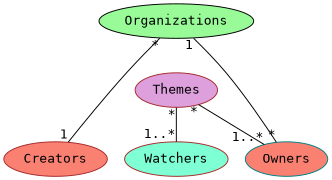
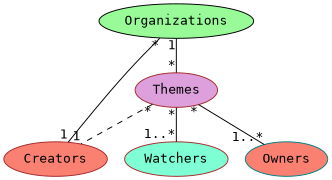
edge "Organizations" -- "Owners": now "Organizations" -- "Themes"
edge "Themes" -- "Creators": added
